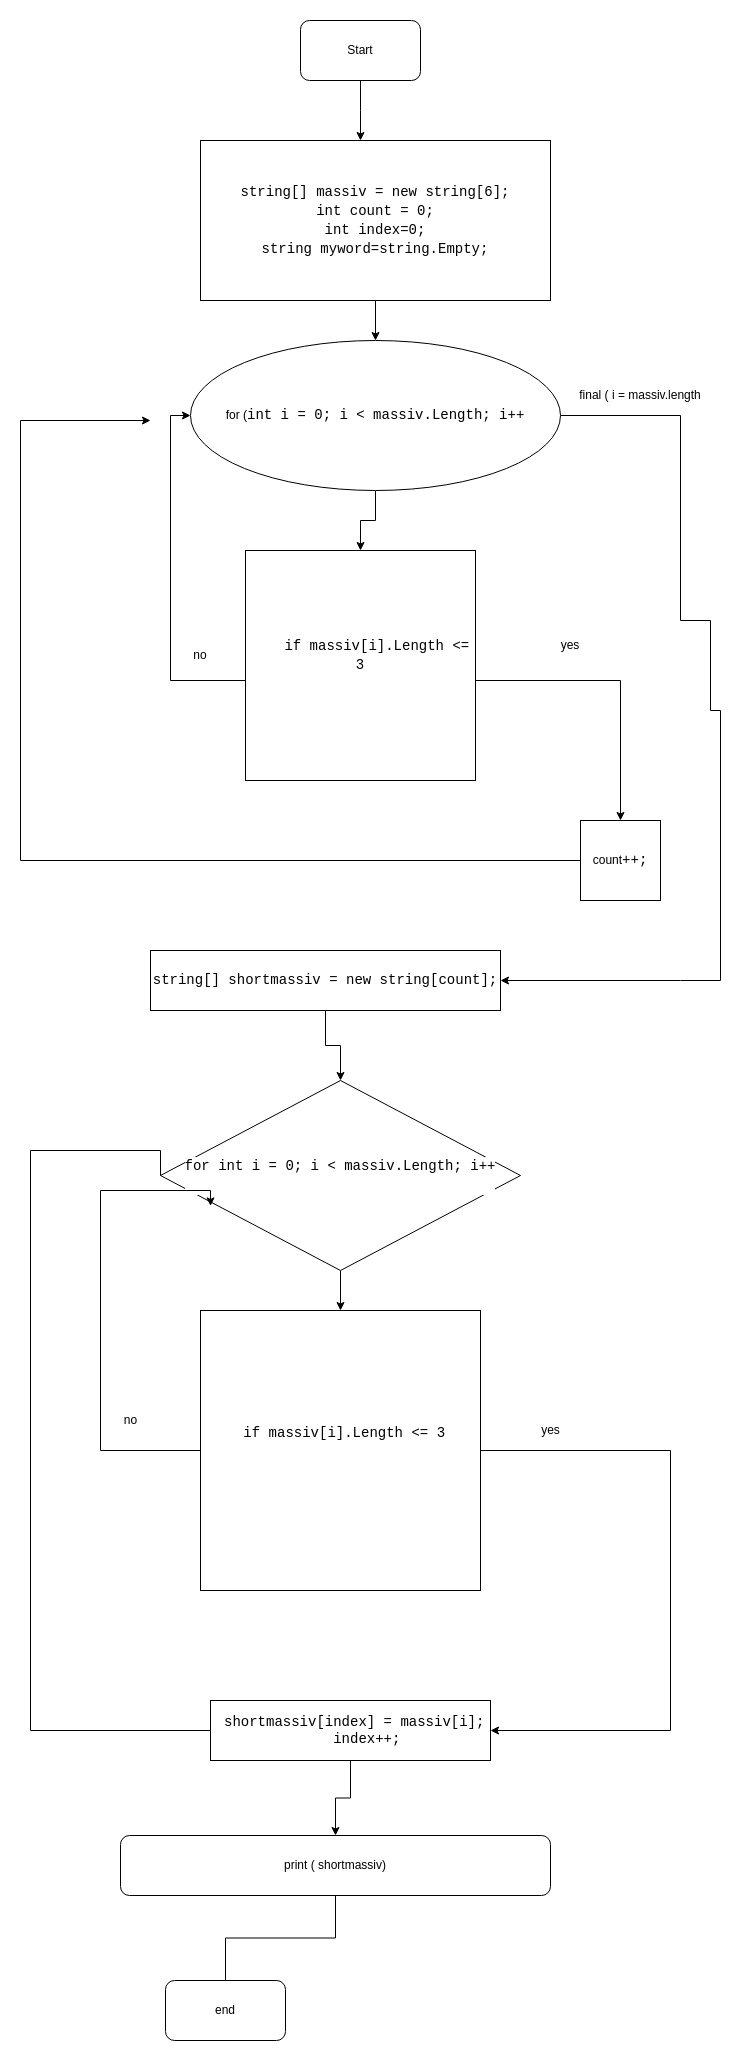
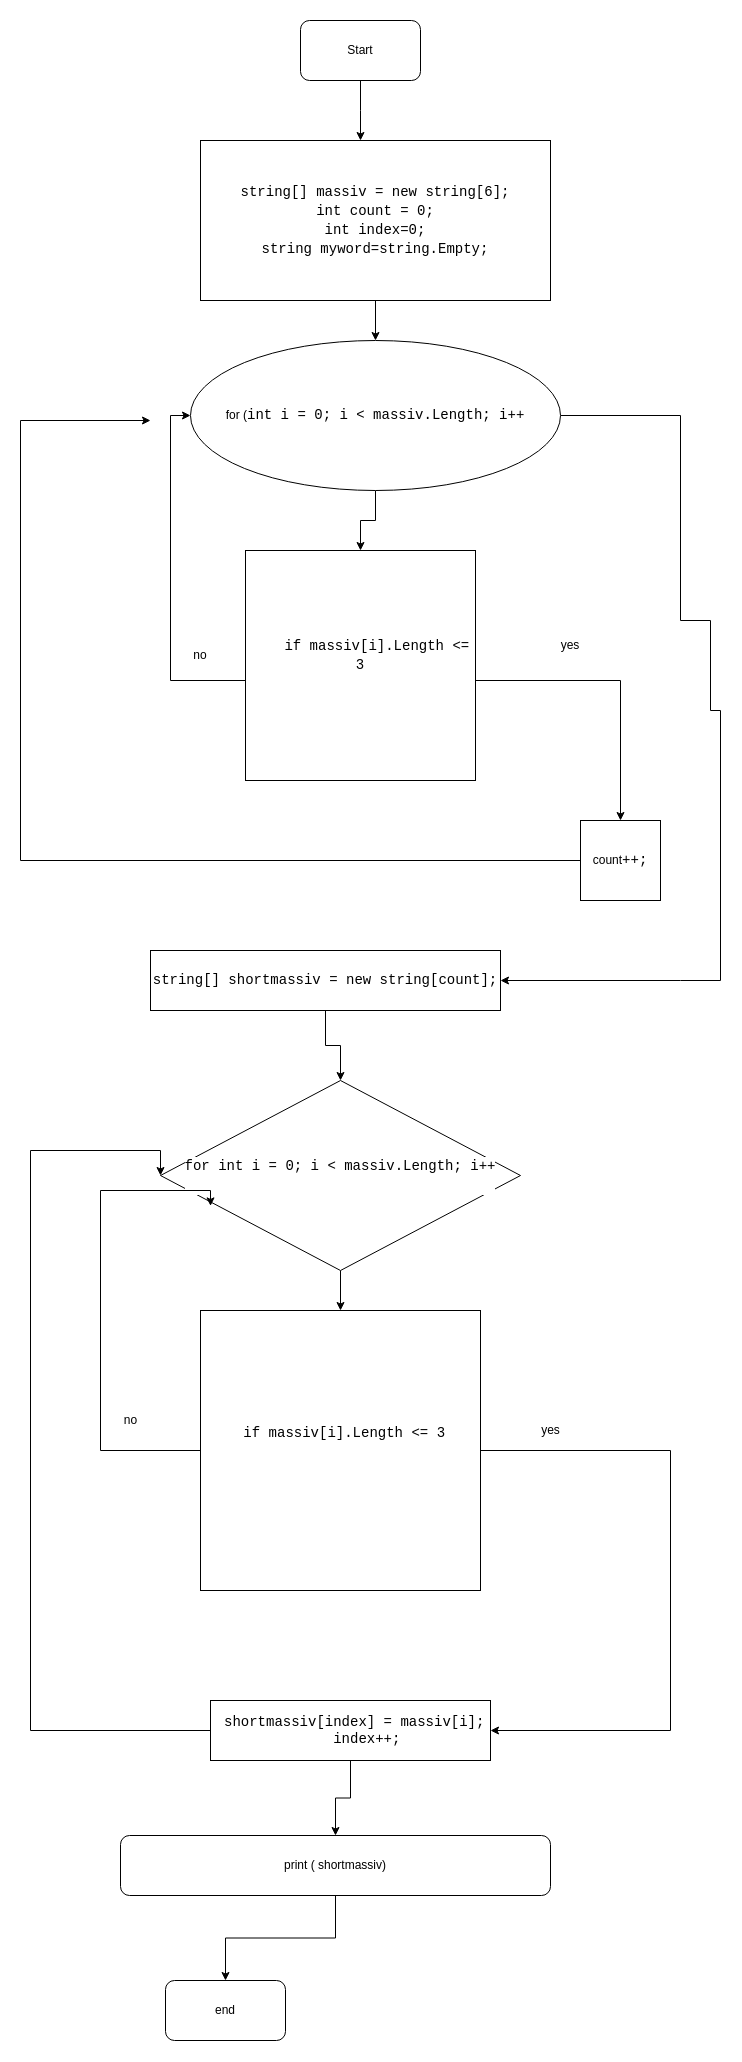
node "final ( i = massiv.length": removed
edge "for int i = 0; i < massiv.Length; i++" -- "shortmassiv[index] = massiv[i]; index++;": arrowhead none -> classic
edge "print ( shortmassiv)" -- "end": arrowhead none -> classic
